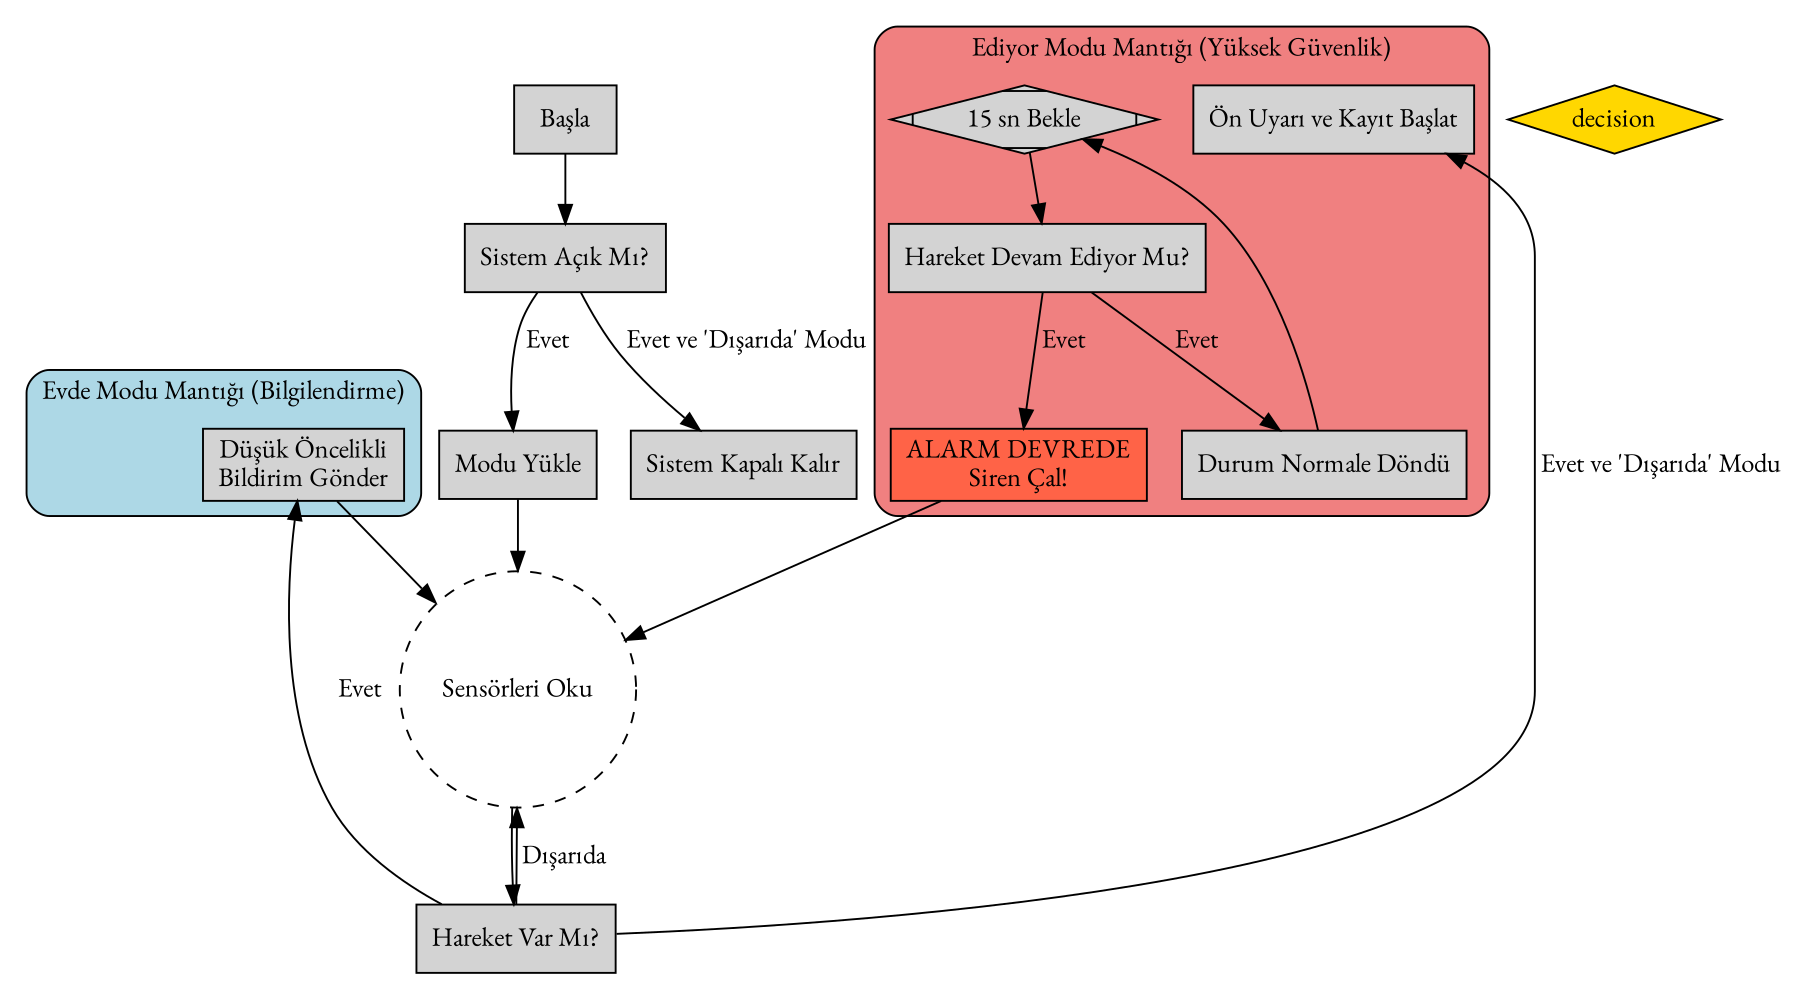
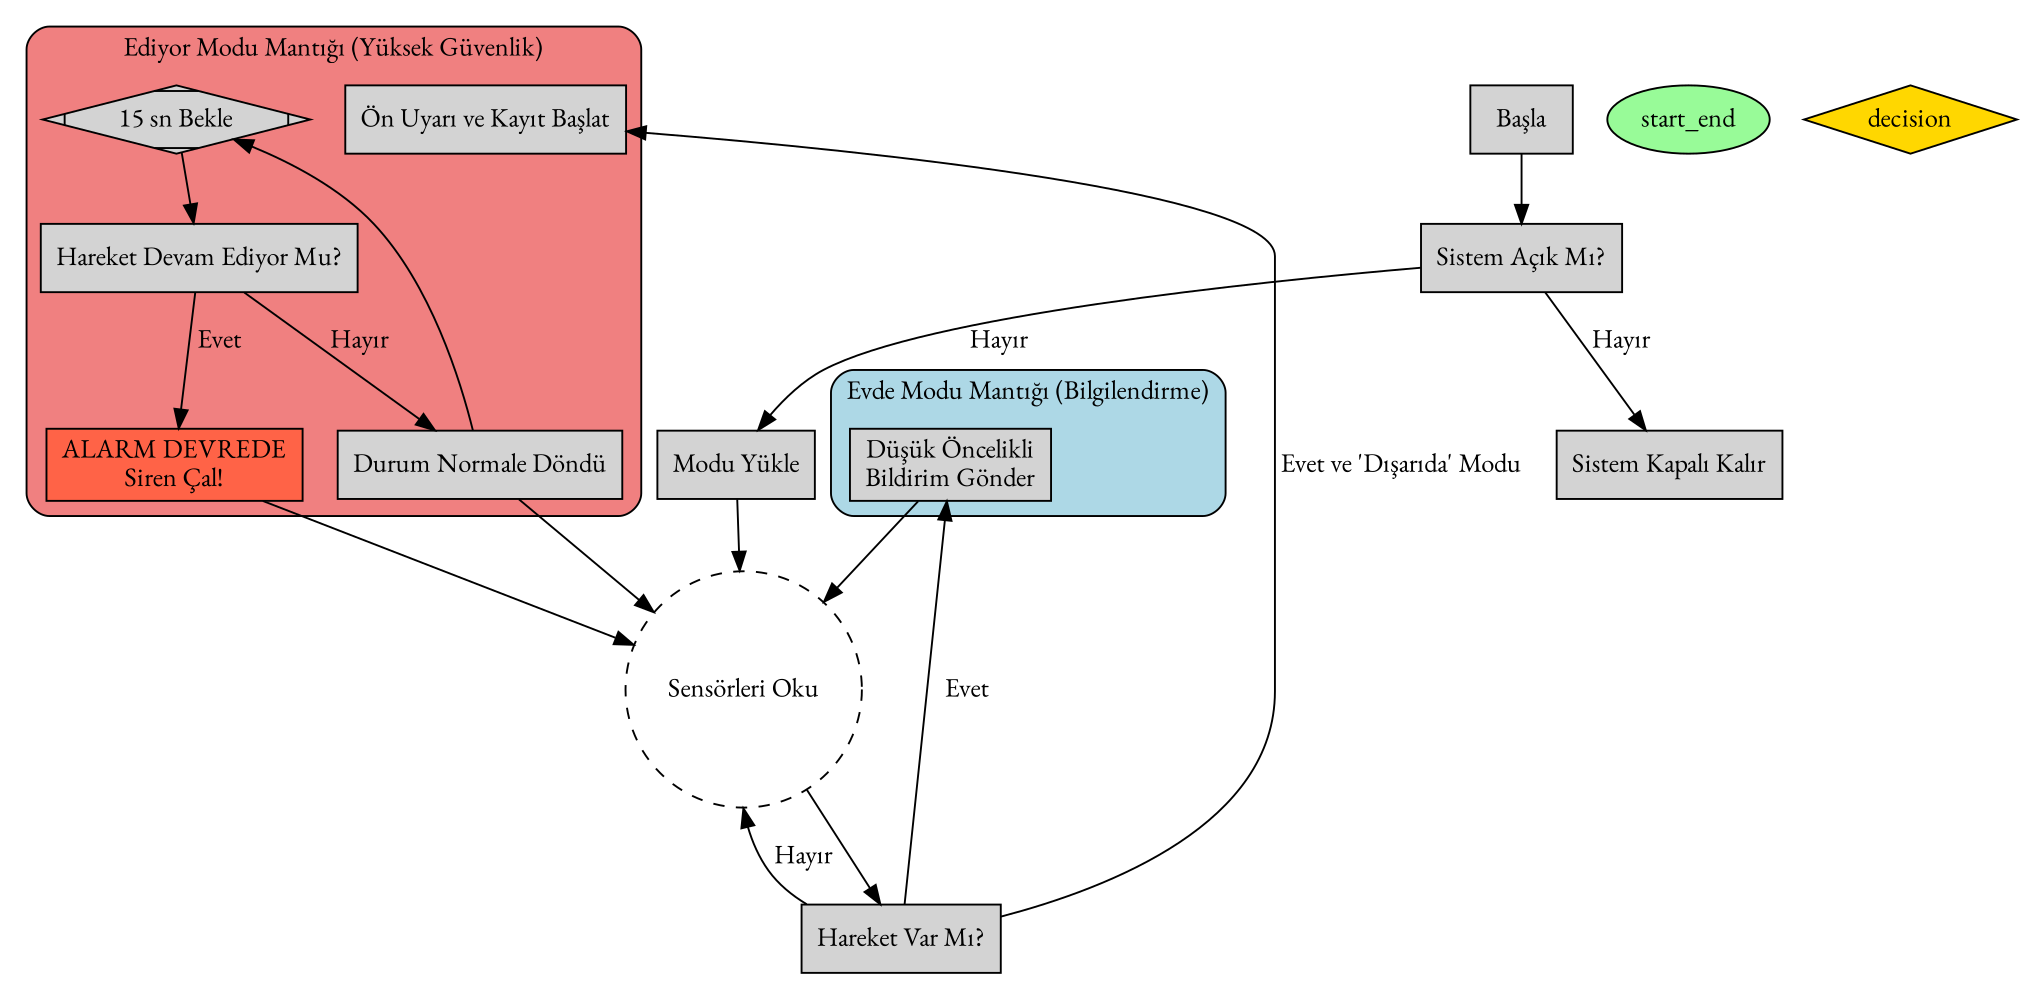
node "start_end": added
edge "Sistem Açık Mı?" -> "Modu Yükle": label " Evet" -> " Hayır"
edge "Sistem Açık Mı?" -> "Sistem Kapalı Kalır": label " Evet ve 'Dışarıda' Modu" -> " Hayır"
edge "Hareket Devam Ediyor Mu?" -> "Durum Normale Döndü": label " Evet" -> " Hayır"
edge "Durum Normale Döndü" -> "Sensörleri Oku": added
edge "Hareket Var Mı?" -> "Sensörleri Oku": label " Dışarıda" -> " Hayır"
